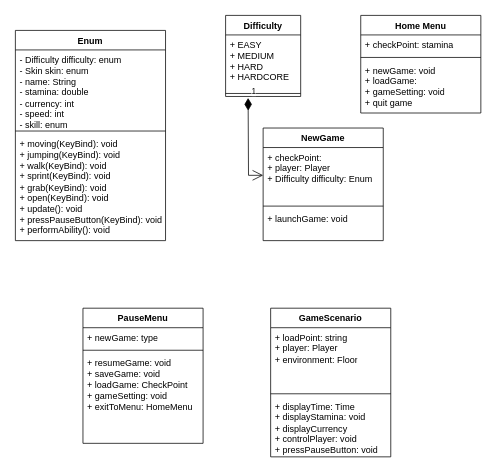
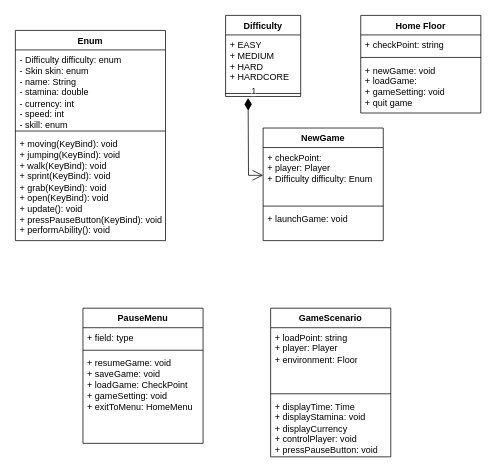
node "Home Menu": label "Home Menu" -> "Home Floor"
node "+ checkPoint: stamina": label "+ checkPoint: stamina" -> "+ checkPoint: string"
node "+ newGame: type": label "+ newGame: type" -> "+ field: type"
